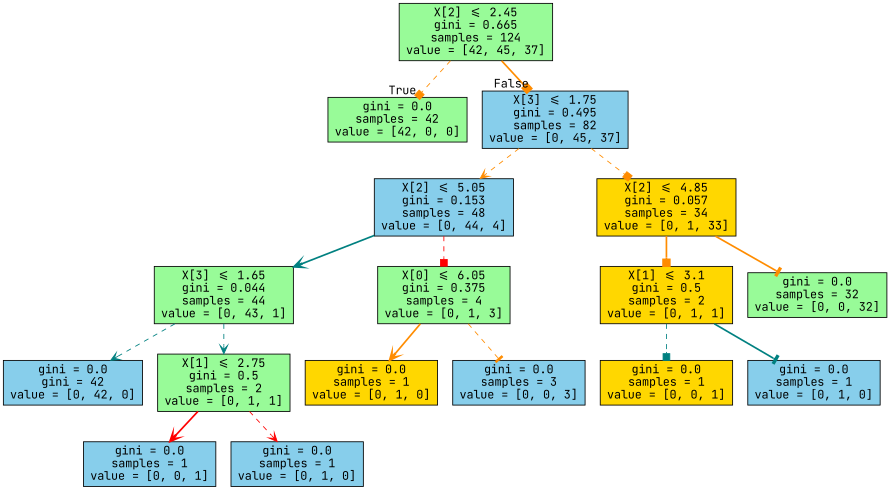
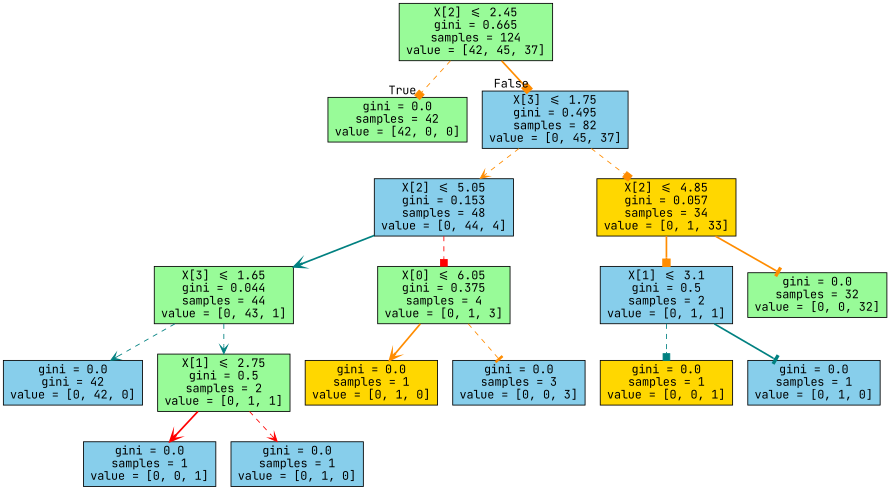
node "X[1] <= 3.1 gini = 0.5 samples = 2 value = [0, 1, 1]": fillcolor gold -> skyblue
